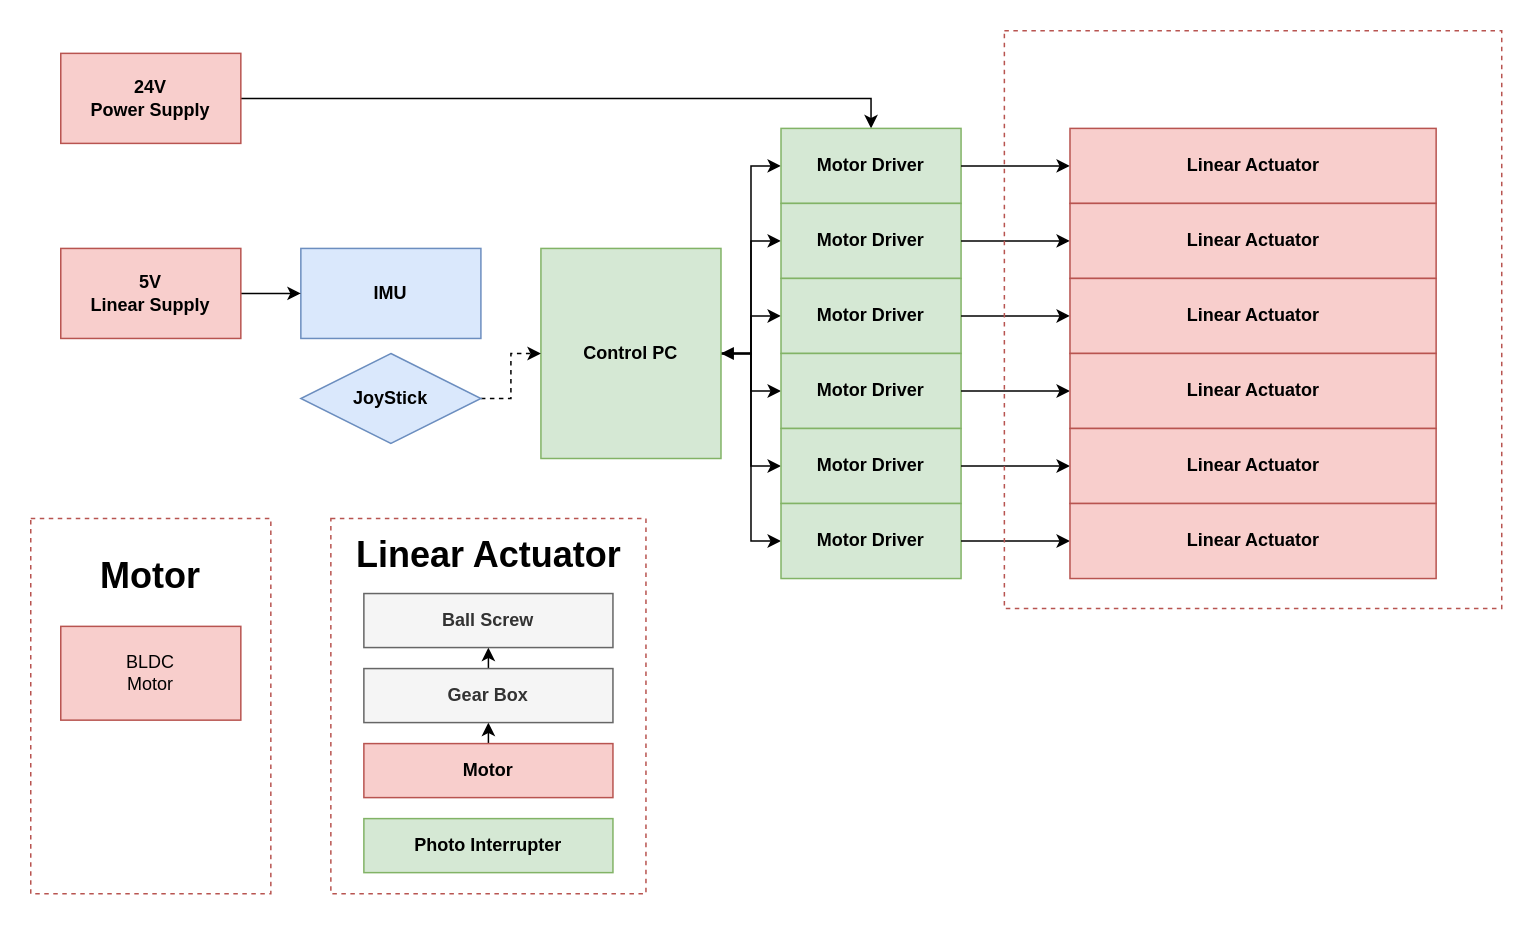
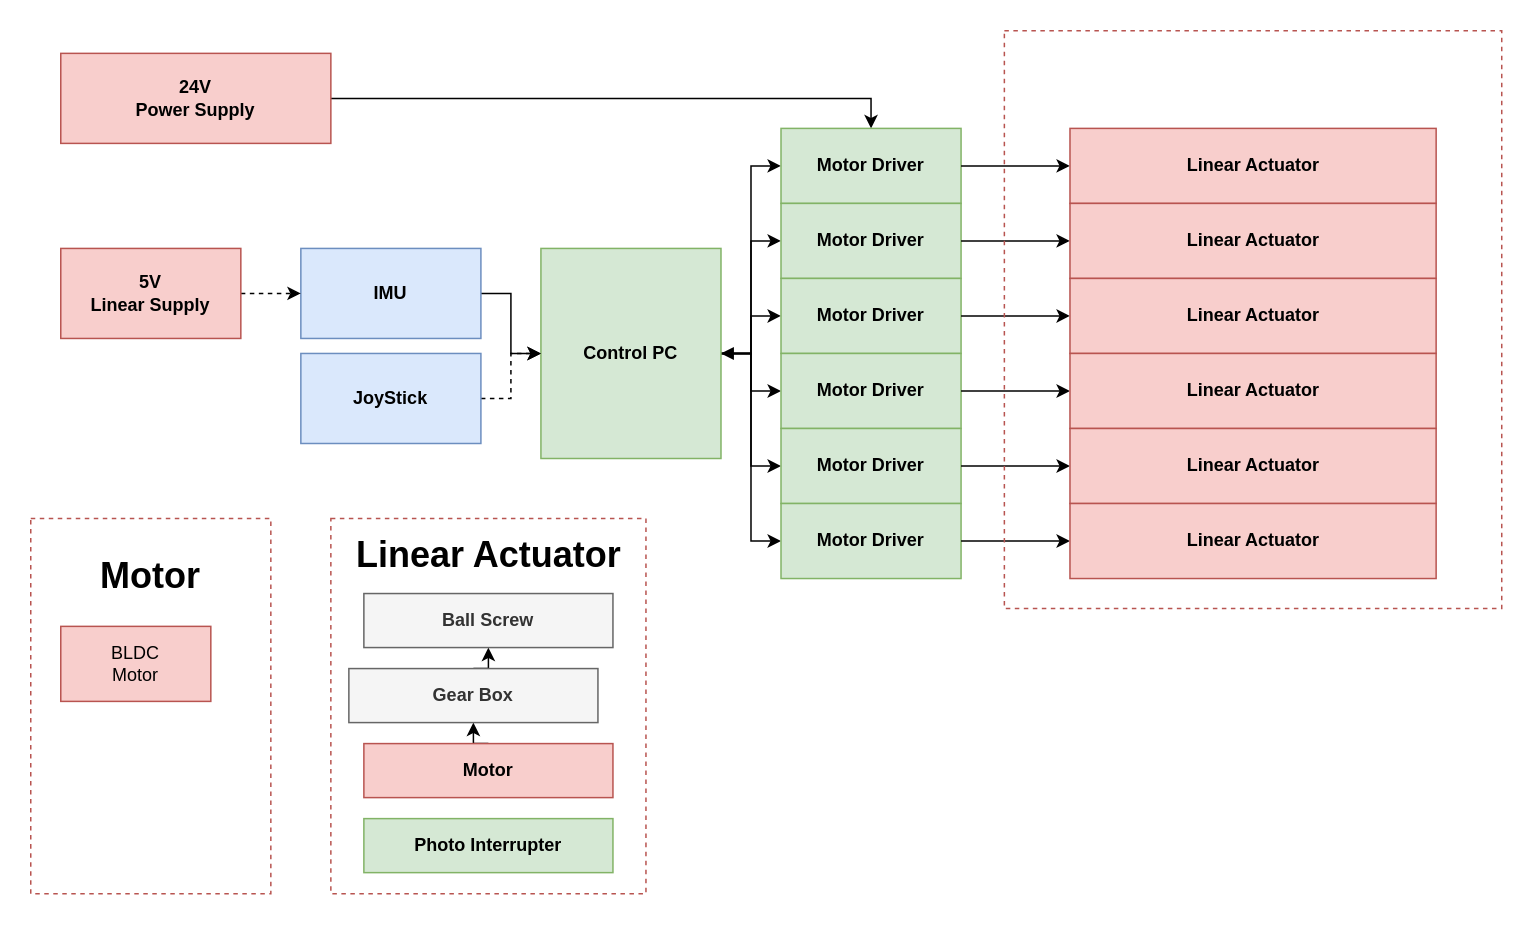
node "24V Power Supply": size 180x90 -> 270x90
edge "5V Linear Supply" -> "IMU": style solid -> dashed
edge "IMU" -> "Control PC": added
node "JoyStick": shape diamond -> rectangle
node "BLDC Motor": size 180x94 -> 150x75
node "Gear Box": moved (488, 695) -> (473, 695)
